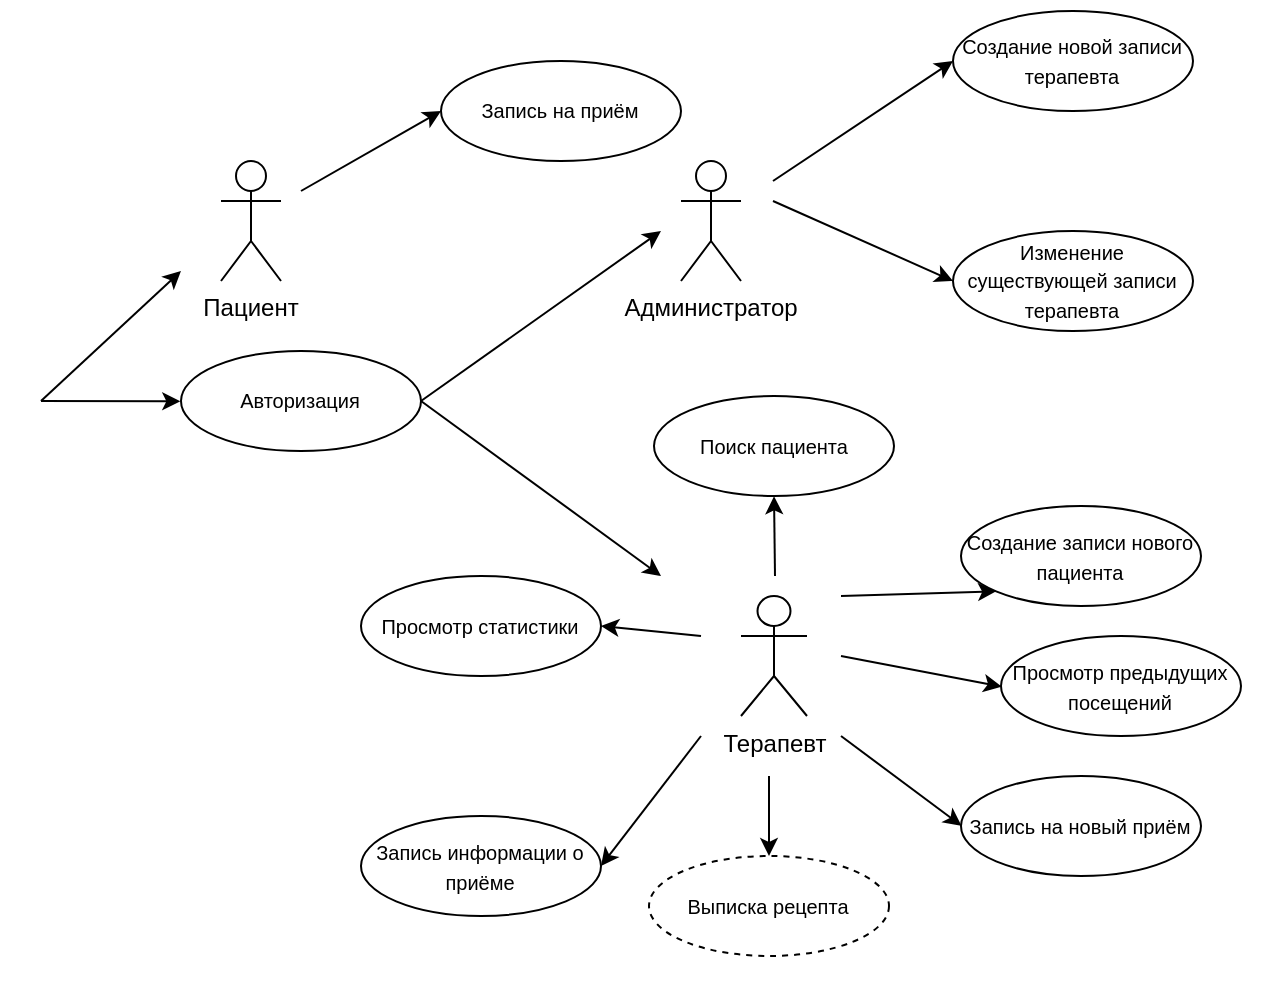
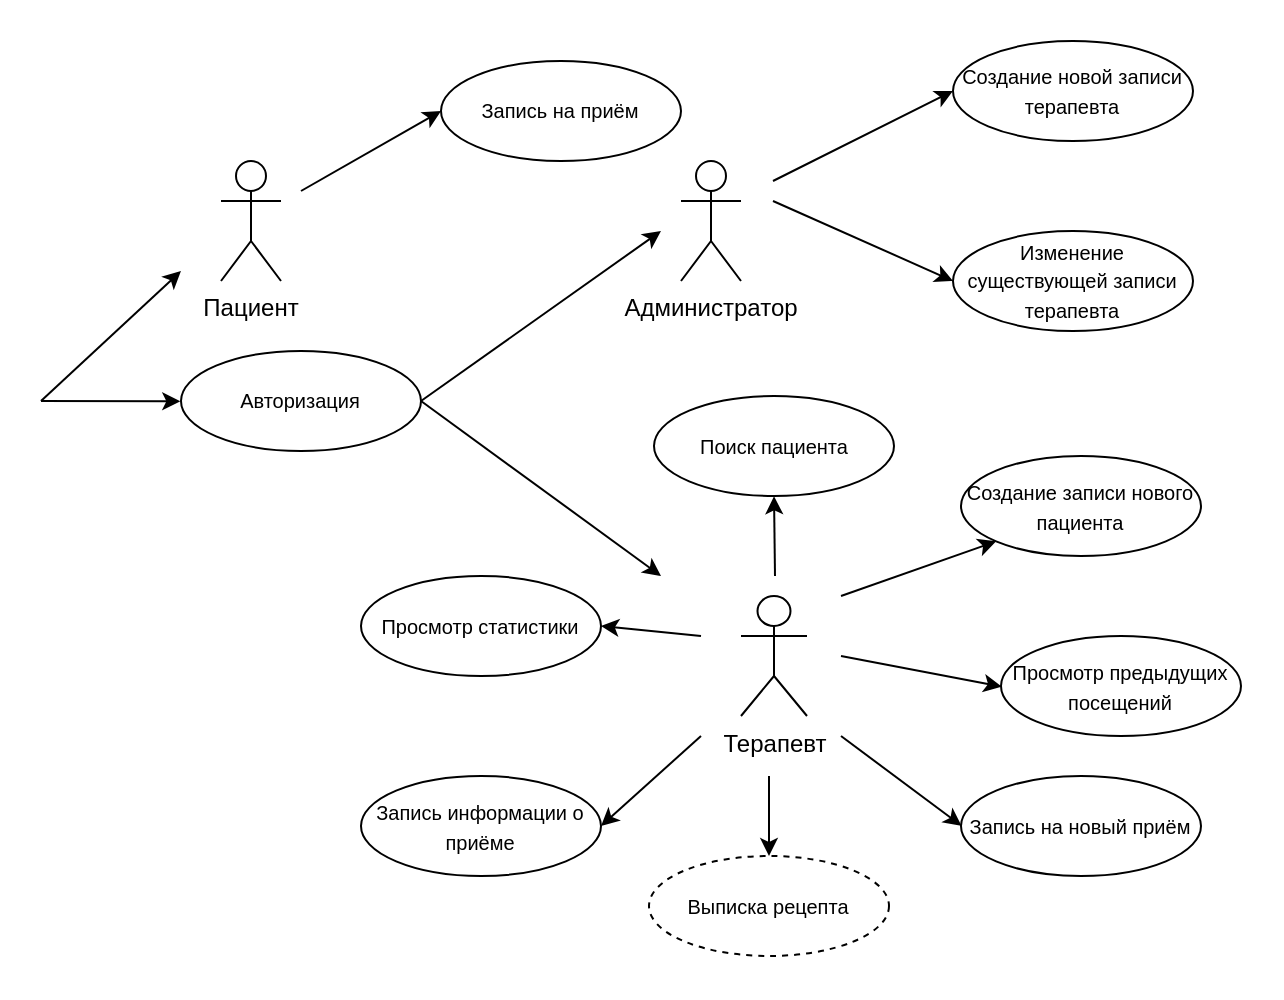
node "Создание новой записи терапевта": moved (1073, 61) -> (1073, 91)
node "Создание записи нового пациента": moved (1081, 556) -> (1081, 506)
node "Запись информации о приёме": moved (481, 866) -> (481, 826)
